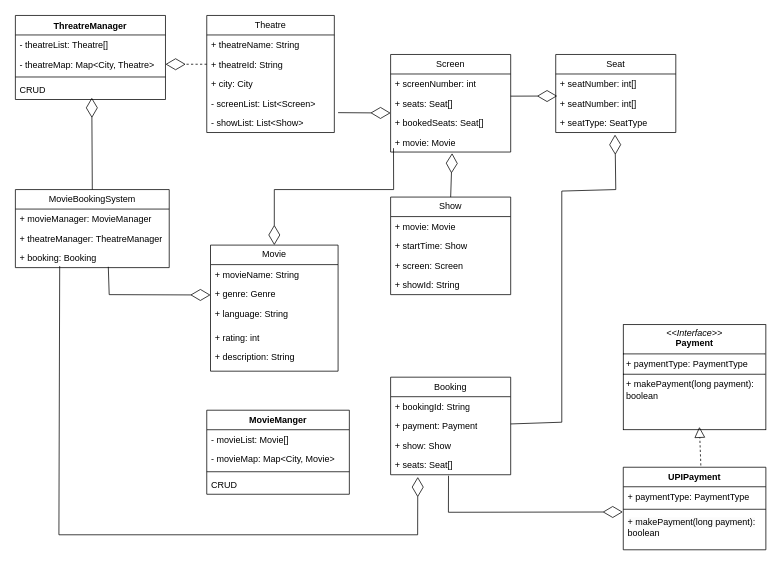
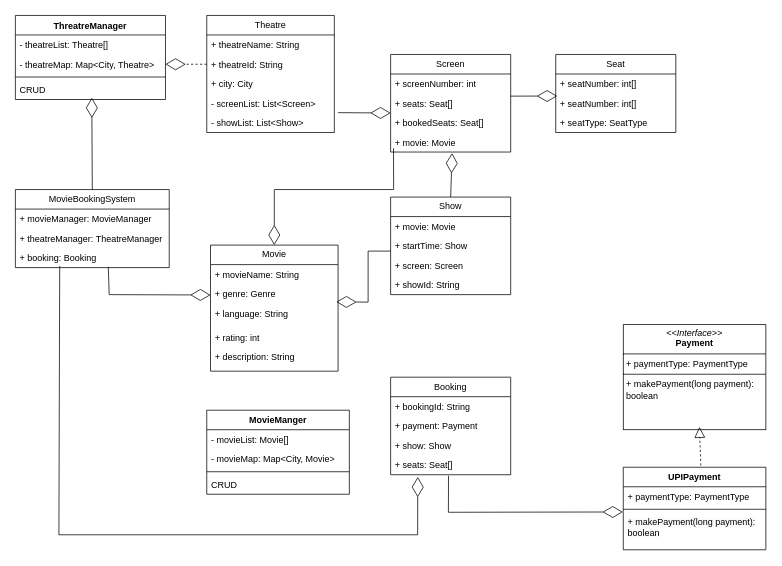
edge "+ startTime: Show" -> "+ language: String": added
edge "+ payment: Payment" -> "+ seatType: SeatType": removed
